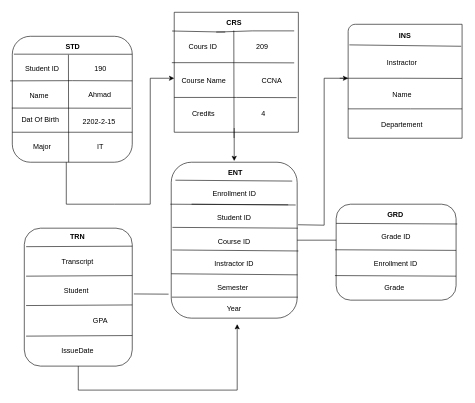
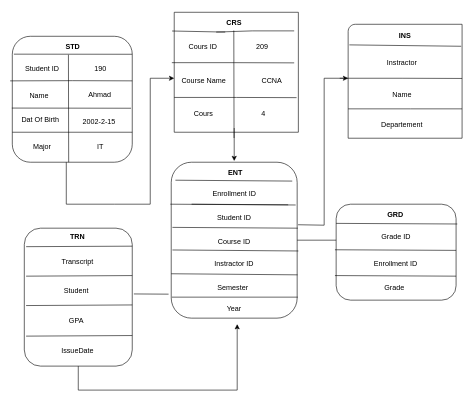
node "Credits": label "Credits" -> "Cours"
node "2202-2-15": label "2202-2-15" -> "2002-2-15"
node "GPA": moved (101, 321) -> (77, 321)
